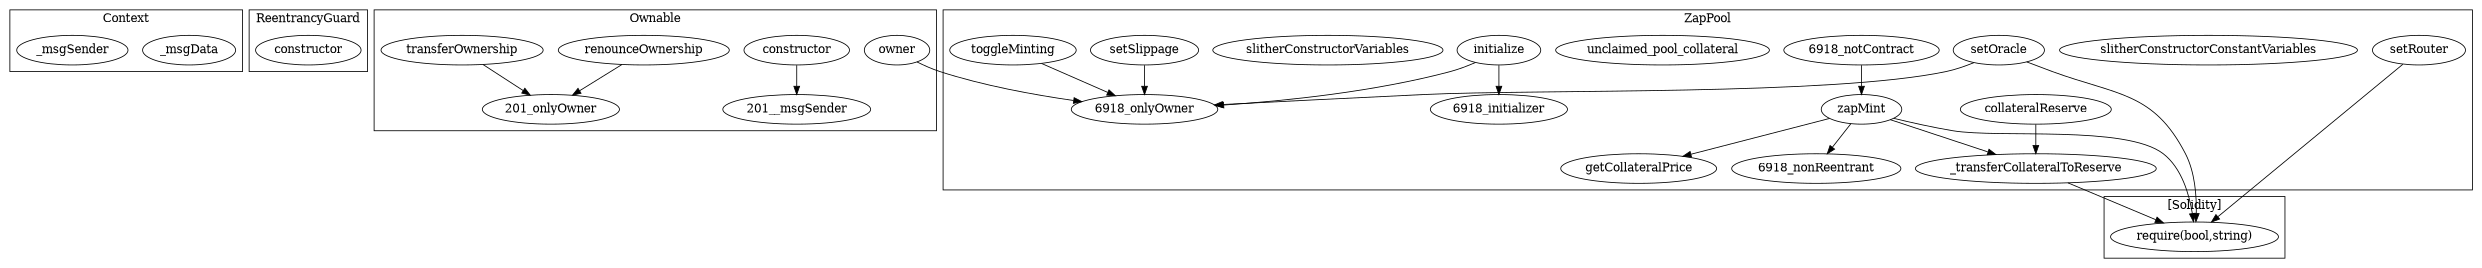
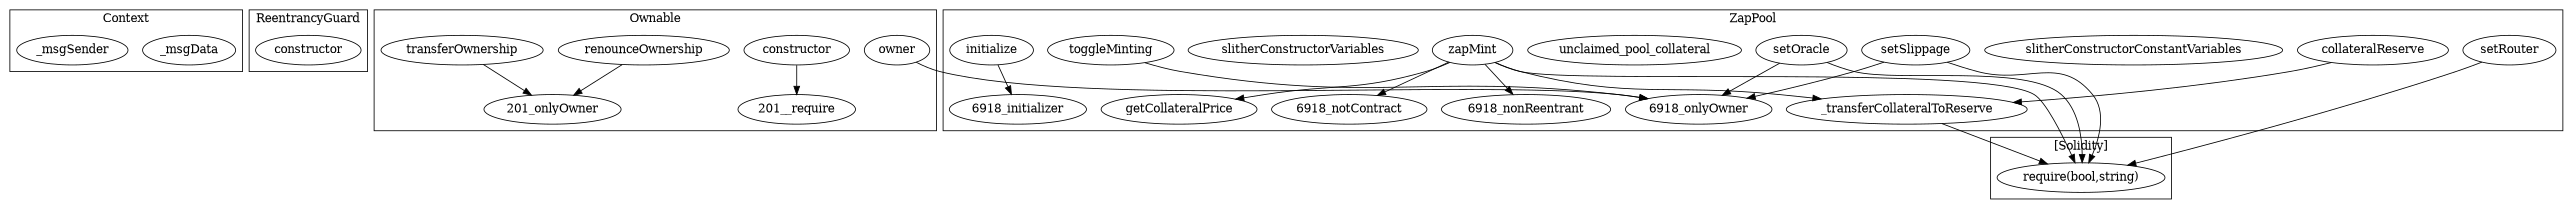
edge "setSlippage" -> "require(bool,string)": added
edge "6918_notContract" -> "zapMint": reversed
edge "initialize" -> "6918_onlyOwner": removed
node "201__msgSender": label "201__msgSender" -> "201__require"
